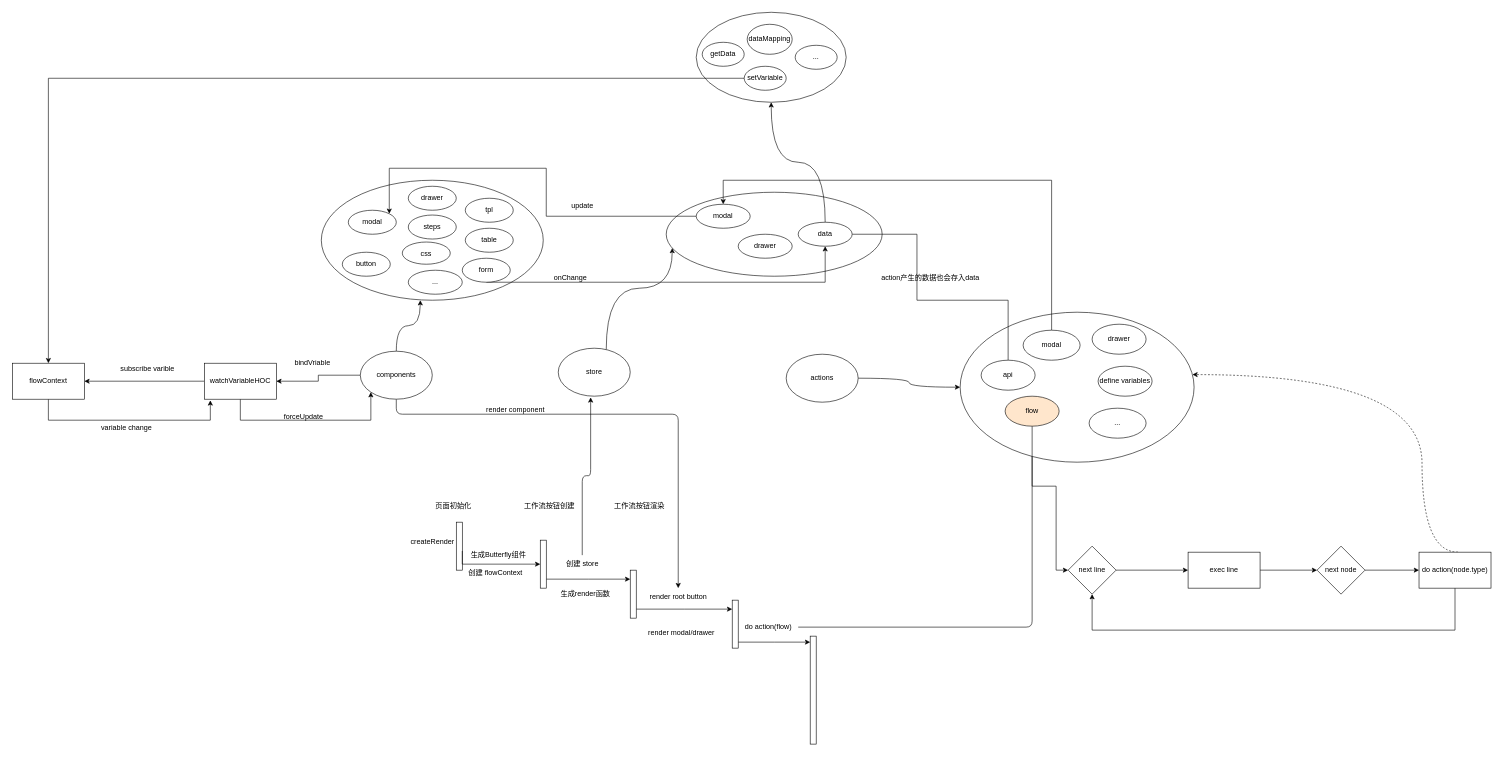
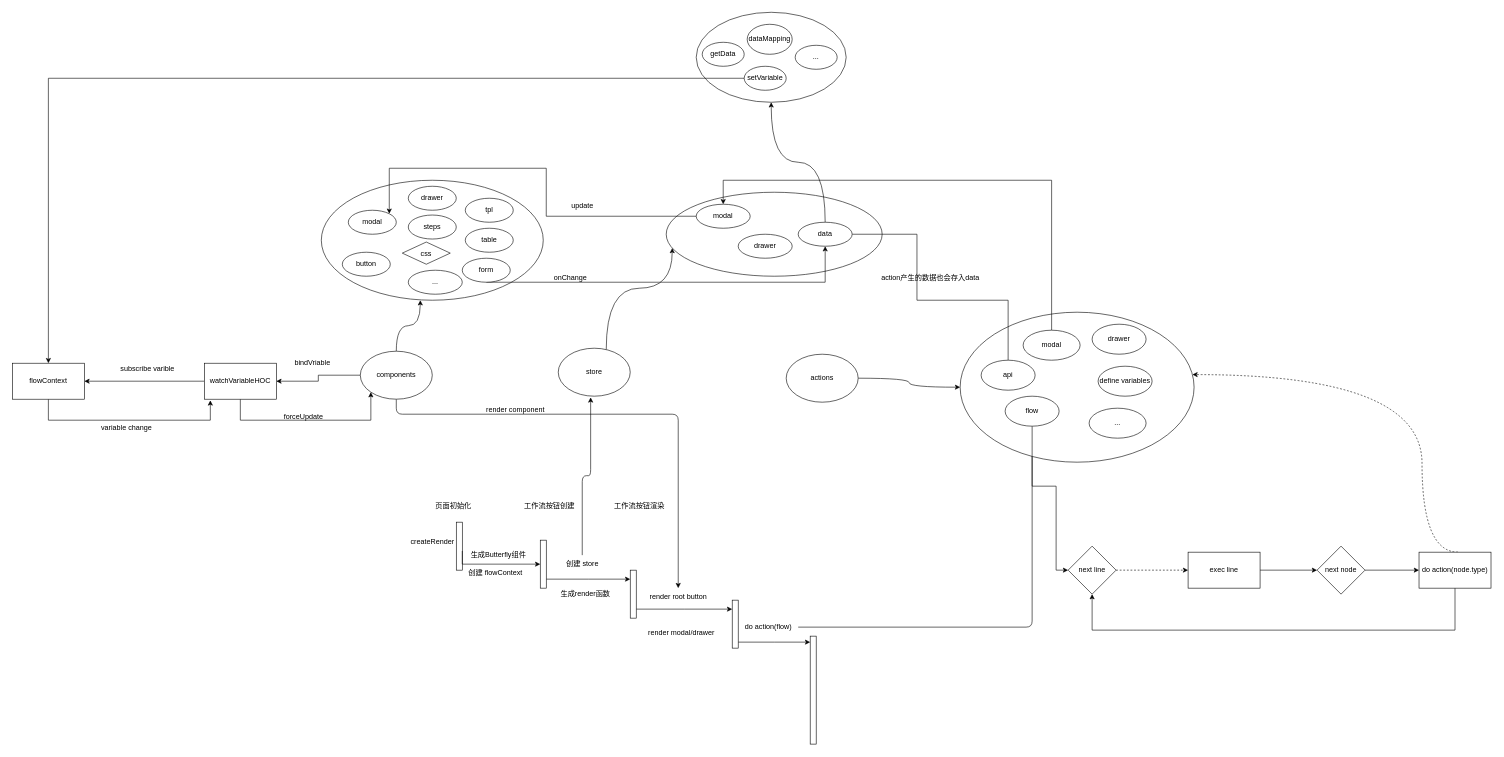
node "css": shape ellipse -> diamond
node "flow": fillcolor #ffe6cc -> #ffffff
edge "next line" -> "exec line": style solid -> dashed
